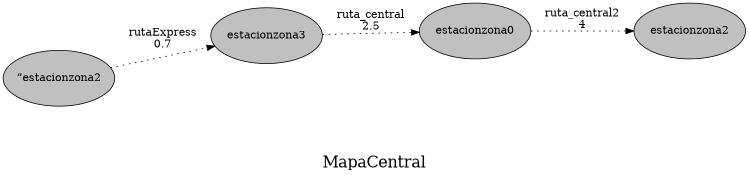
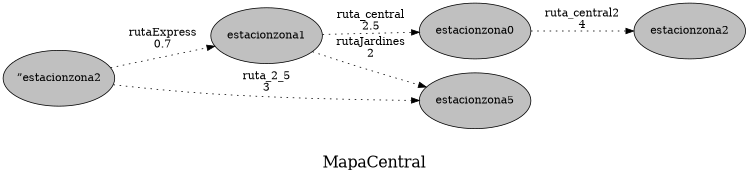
node "estacionzona3": label "estacionzona3" -> "estacionzona1"
node "estacionzona5": added
